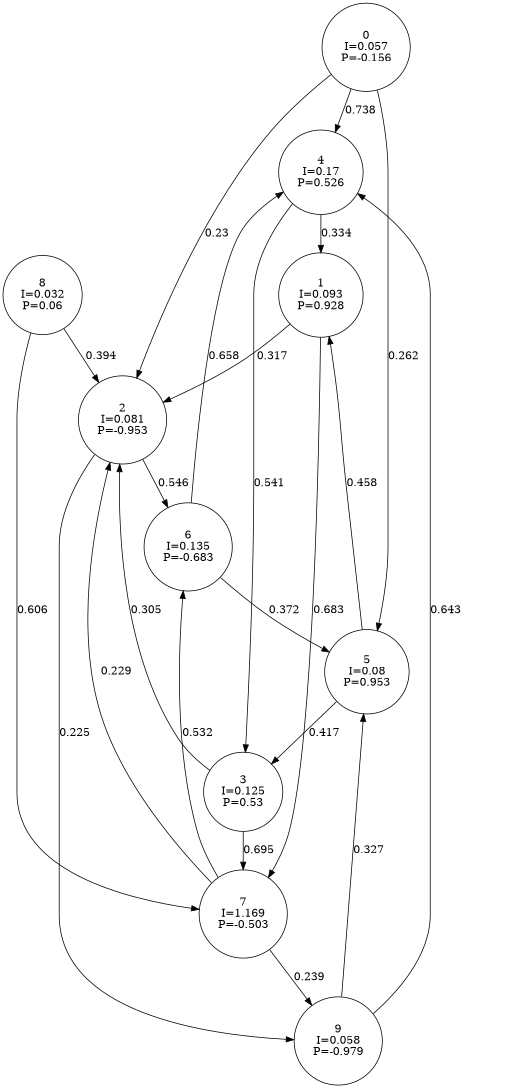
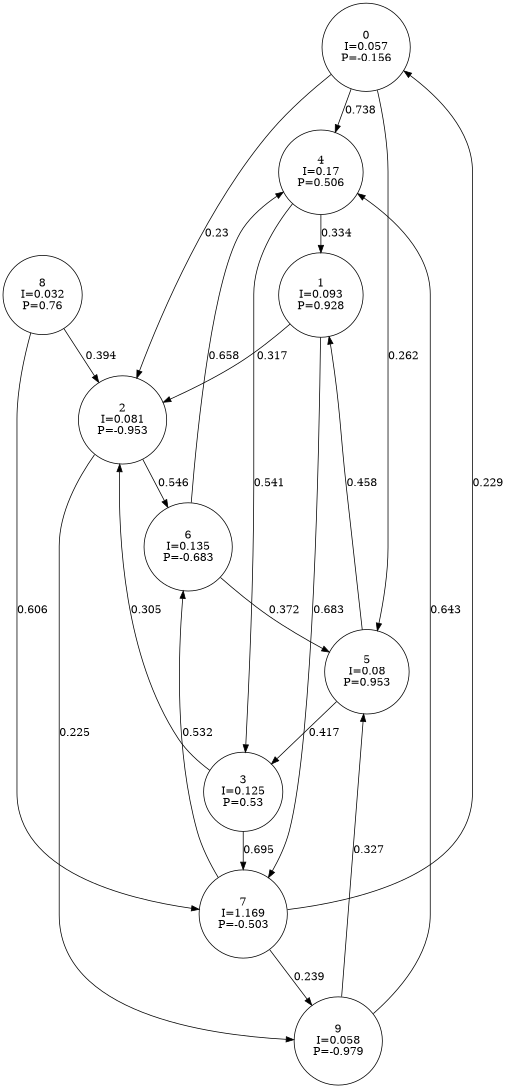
node "4 I=0.17 P=0.526": label "4 I=0.17 P=0.526" -> "4 I=0.17 P=0.506"
node "8 I=0.032 P=0.06": label "8 I=0.032 P=0.06" -> "8 I=0.032 P=0.76"
edge "7 I=1.169 P=-0.503" -> "2 I=0.081 P=-0.953": now "7 I=1.169 P=-0.503" -> "0 I=0.057 P=-0.156"
